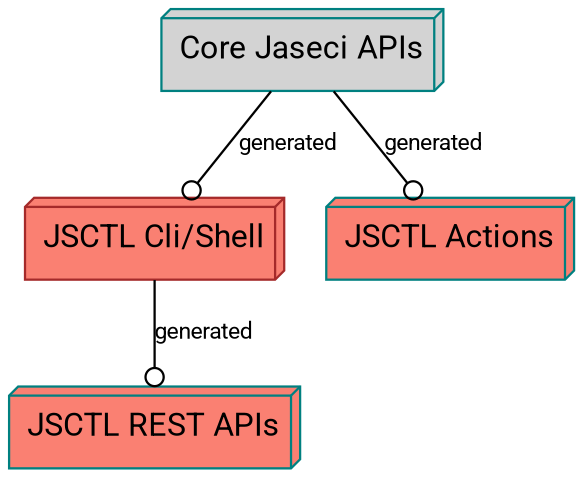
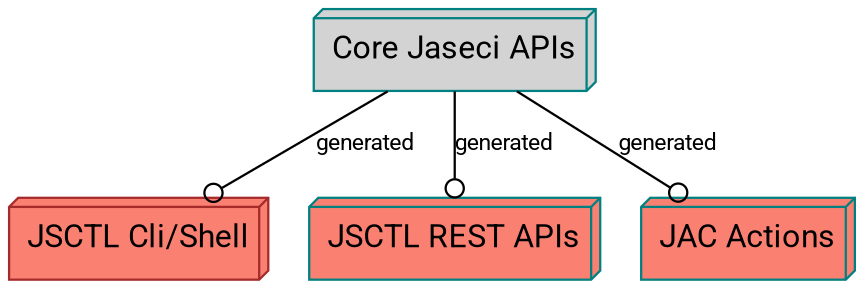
node "JSCTL Actions": label "JSCTL Actions" -> "JAC Actions"
edge "JSCTL Cli/Shell" -> "JSCTL REST APIs": now "Core Jaseci APIs" -> "JSCTL REST APIs"
